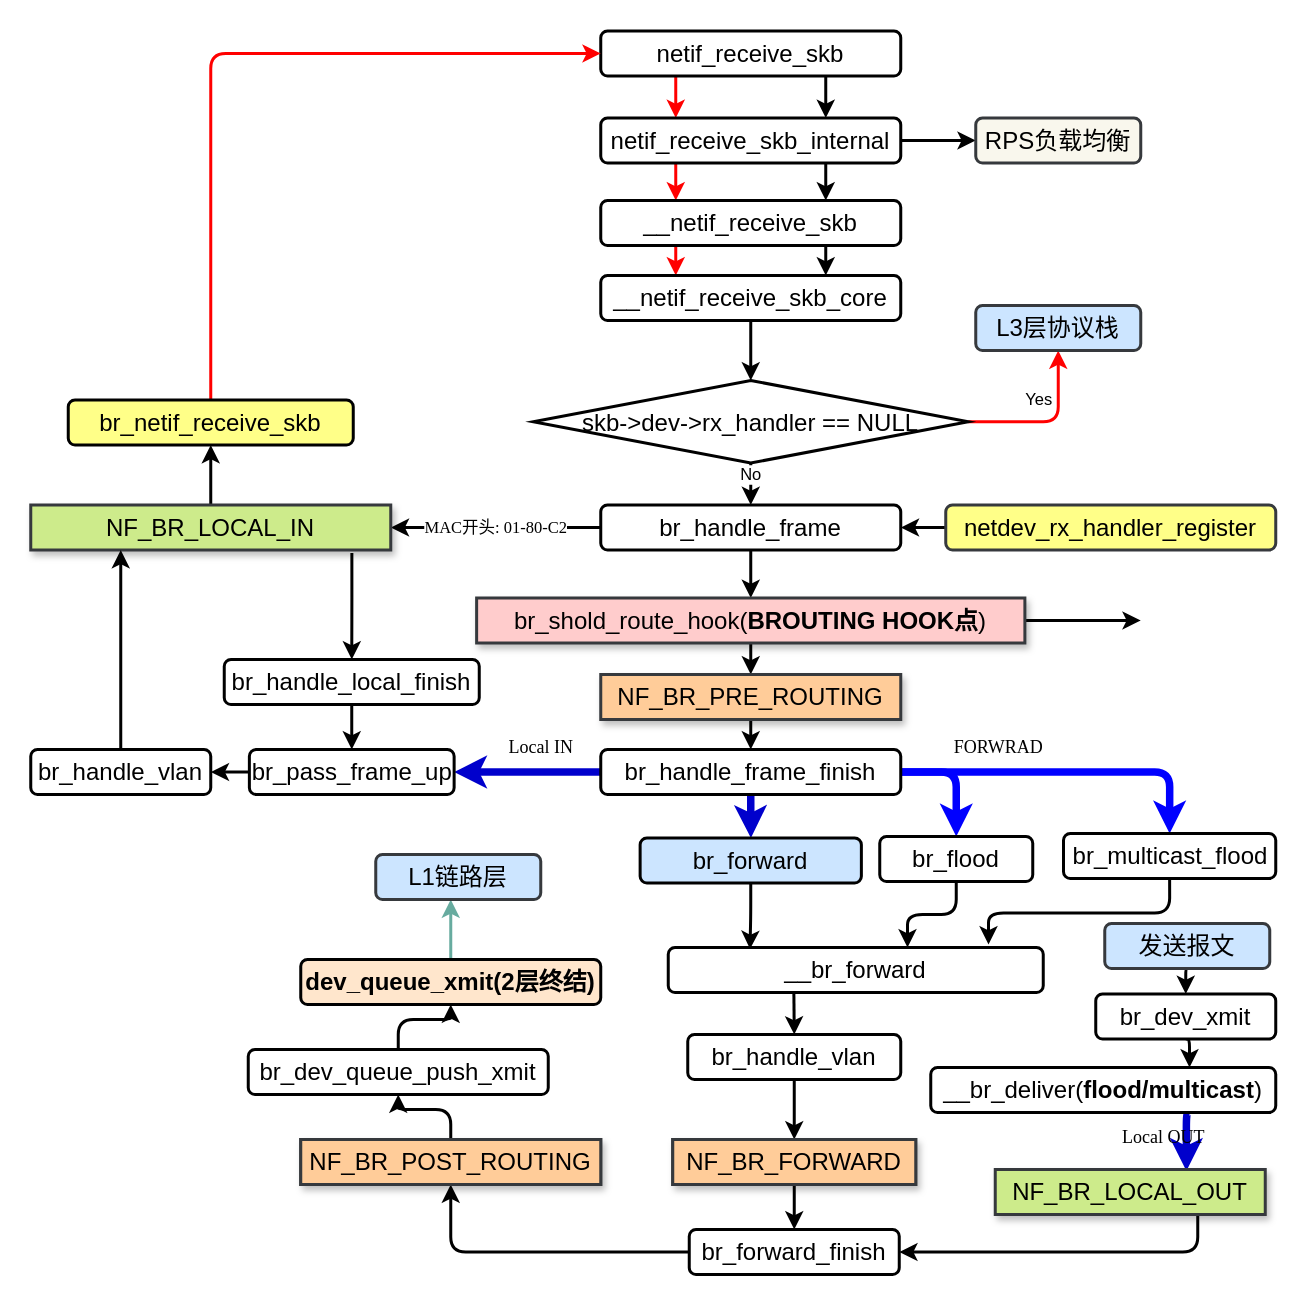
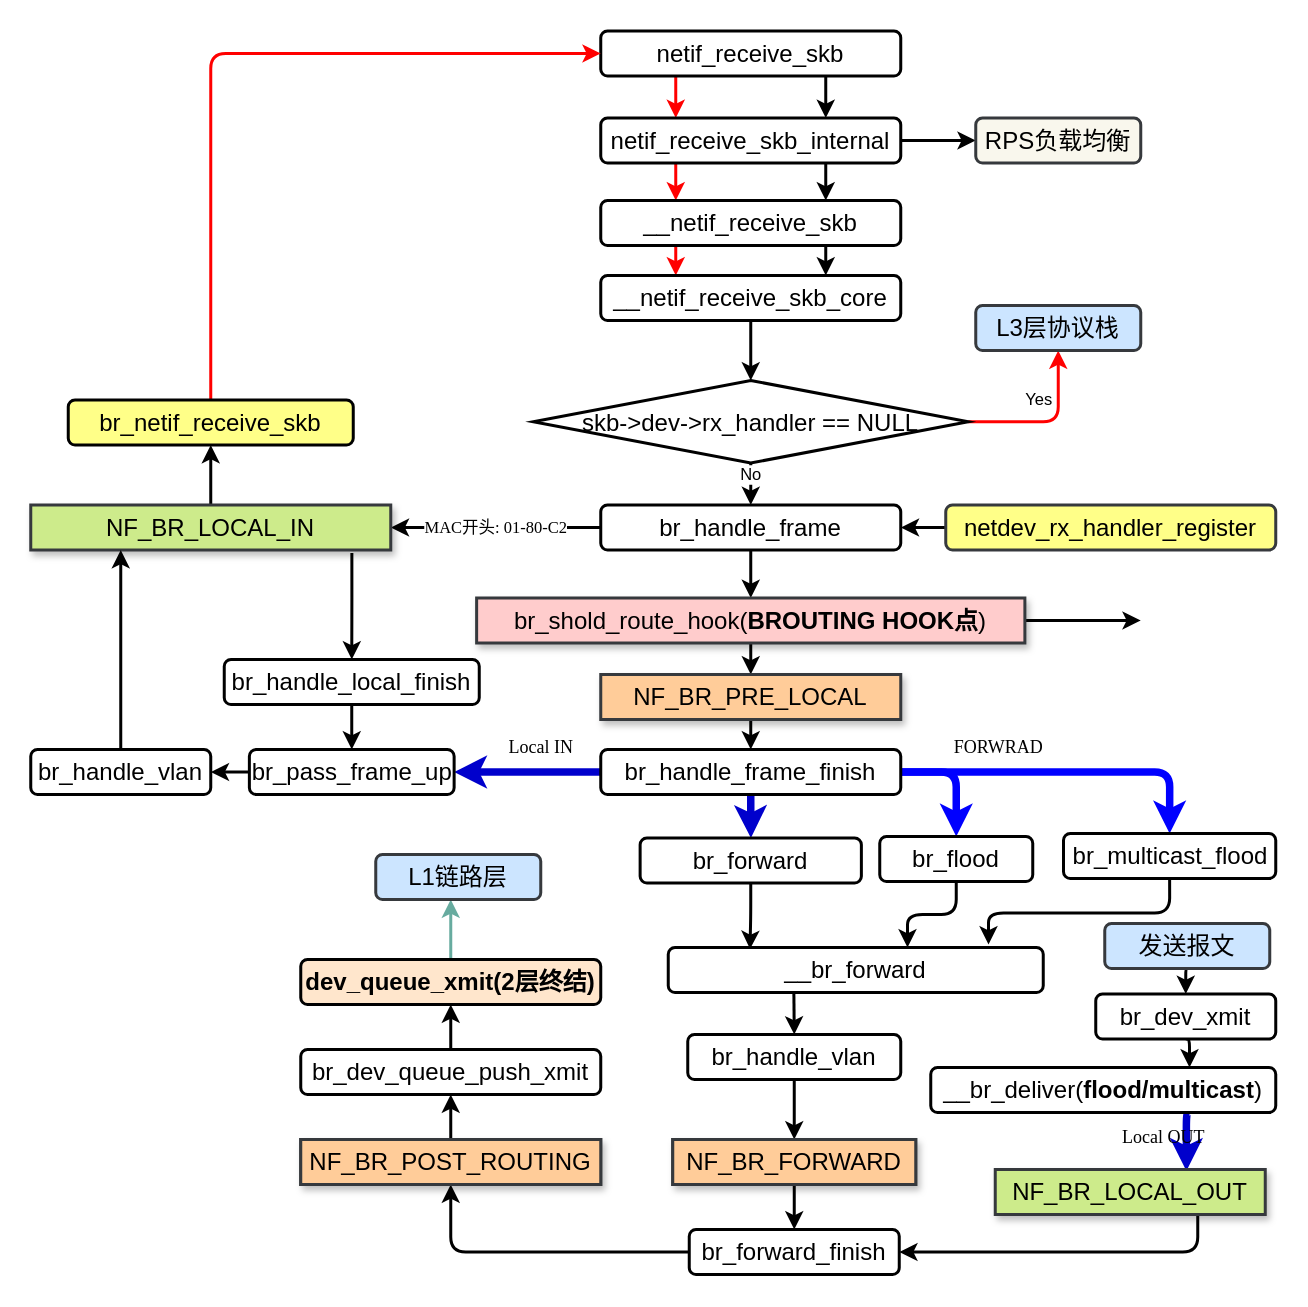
node "NF_BR_PRE_ROUTING": label "NF_BR_PRE_ROUTING" -> "NF_BR_PRE_LOCAL"
node "br_forward": fillcolor #cce5ff -> #ffffff
node "br_dev_queue_push_xmit": moved (398, 1072) -> (451, 1072)
